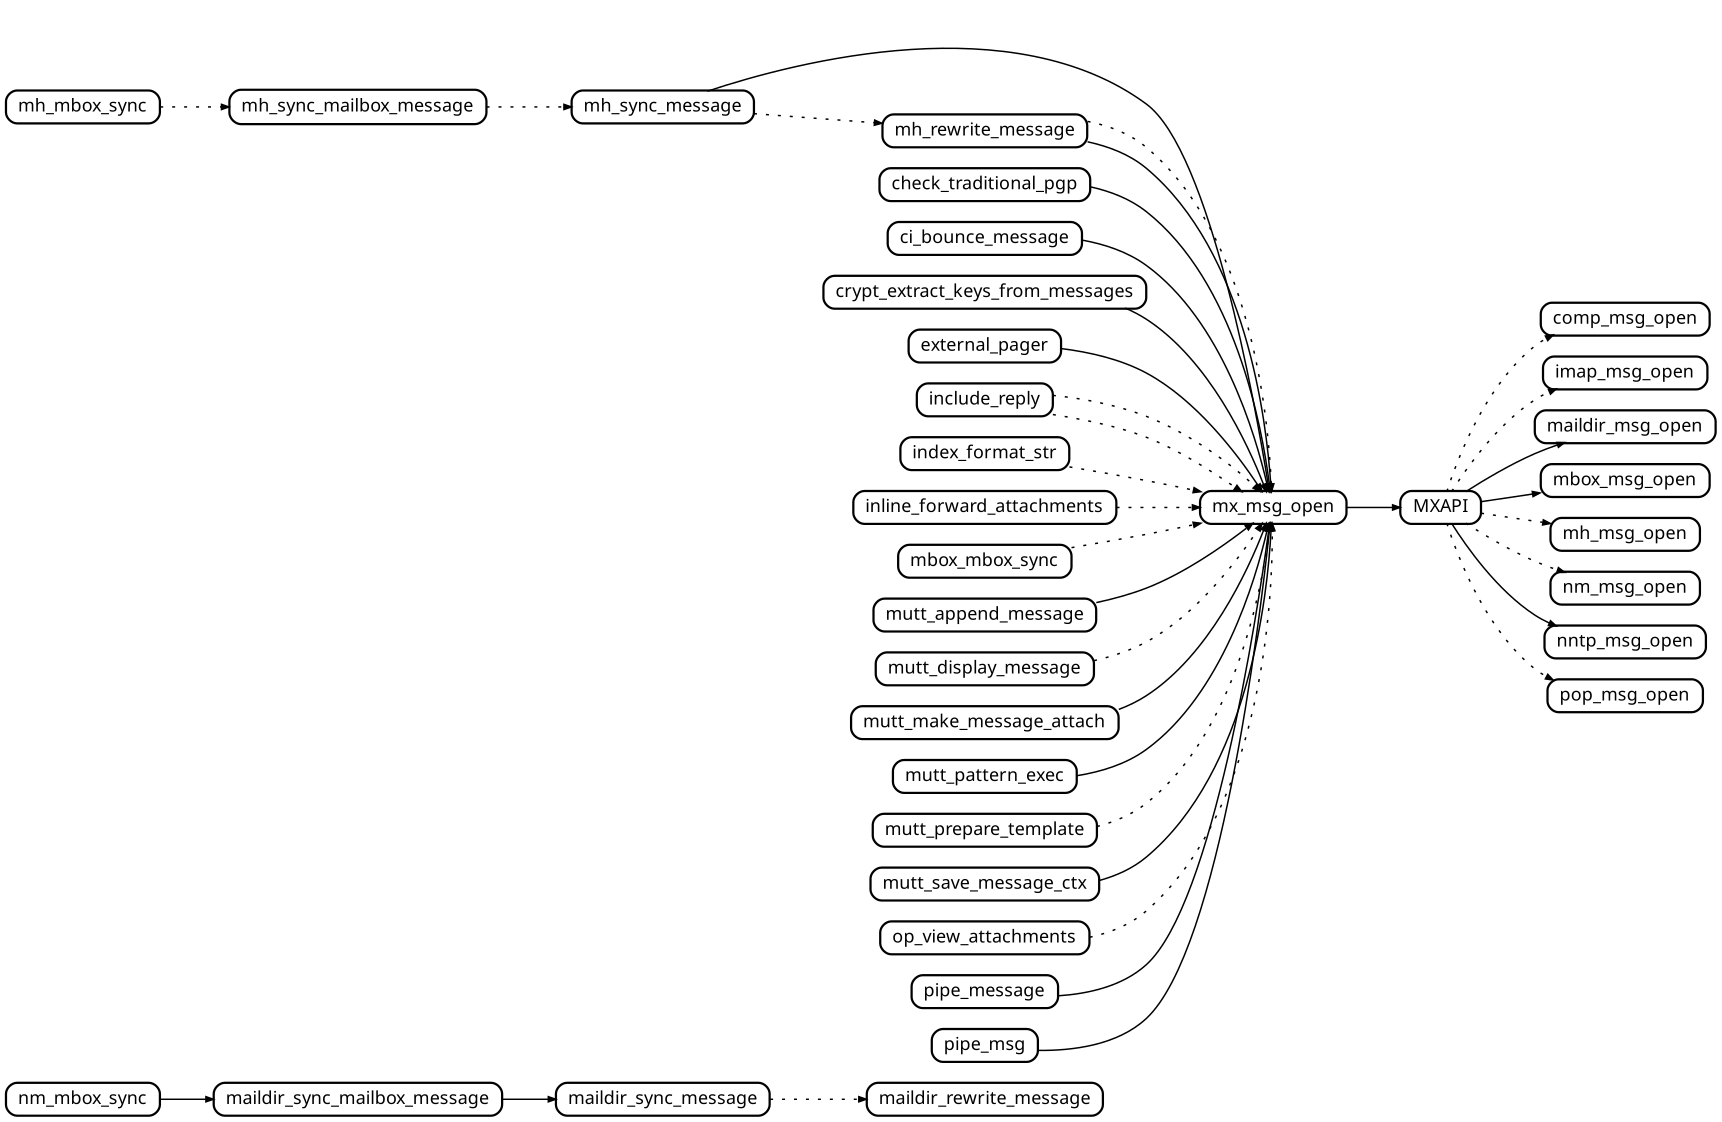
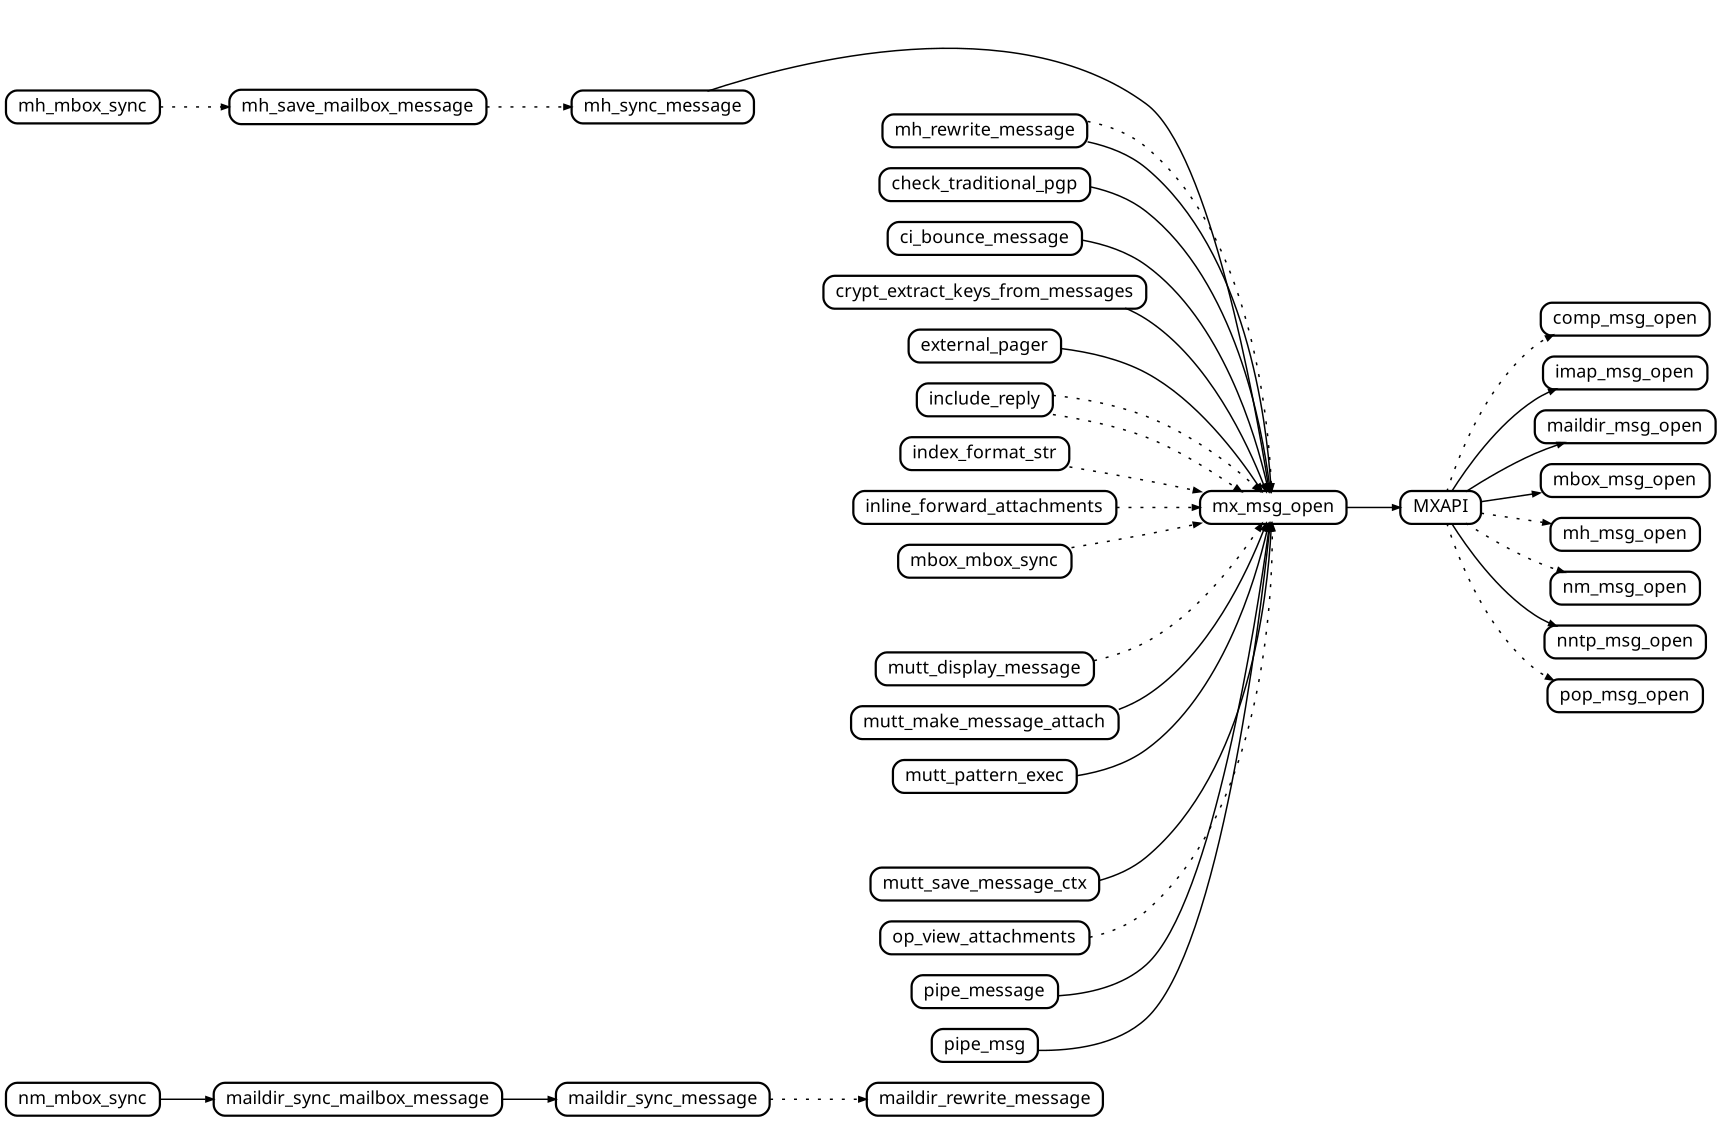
node "mh_sync_mailbox_message": label "mh_sync_mailbox_message" -> "mh_save_mailbox_message"
edge "mh_sync_message" -> "mh_rewrite_message": removed
edge "MXAPI" -> "imap_msg_open": style dotted -> solid
node "mutt_append_message": removed
node "mutt_prepare_template": removed
